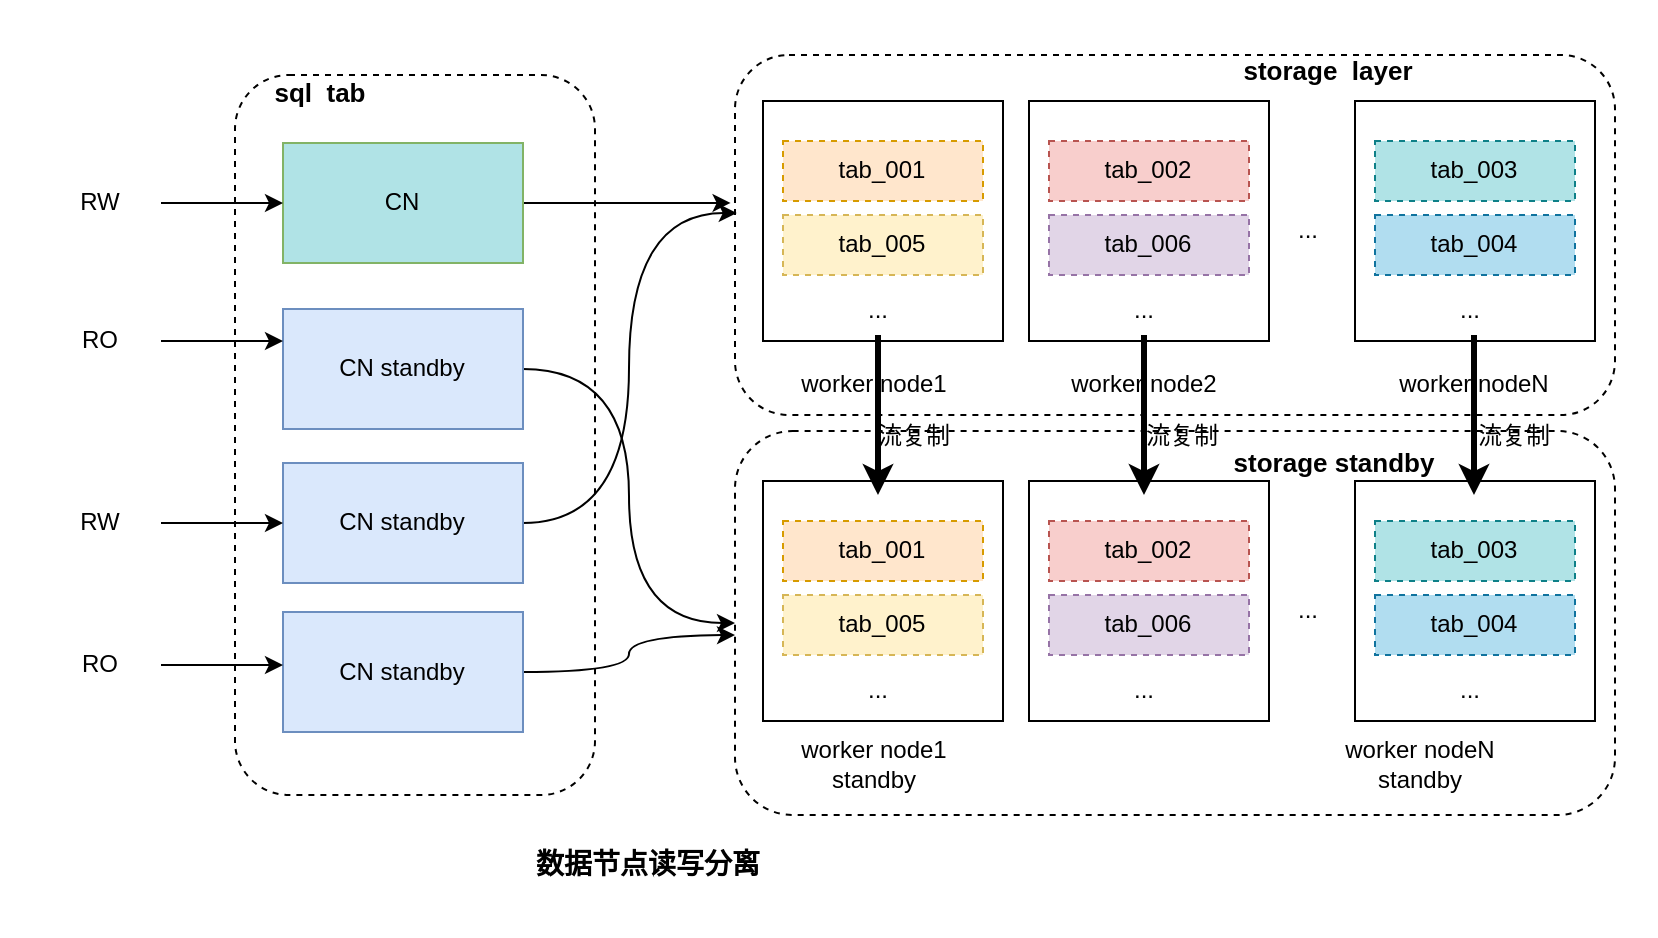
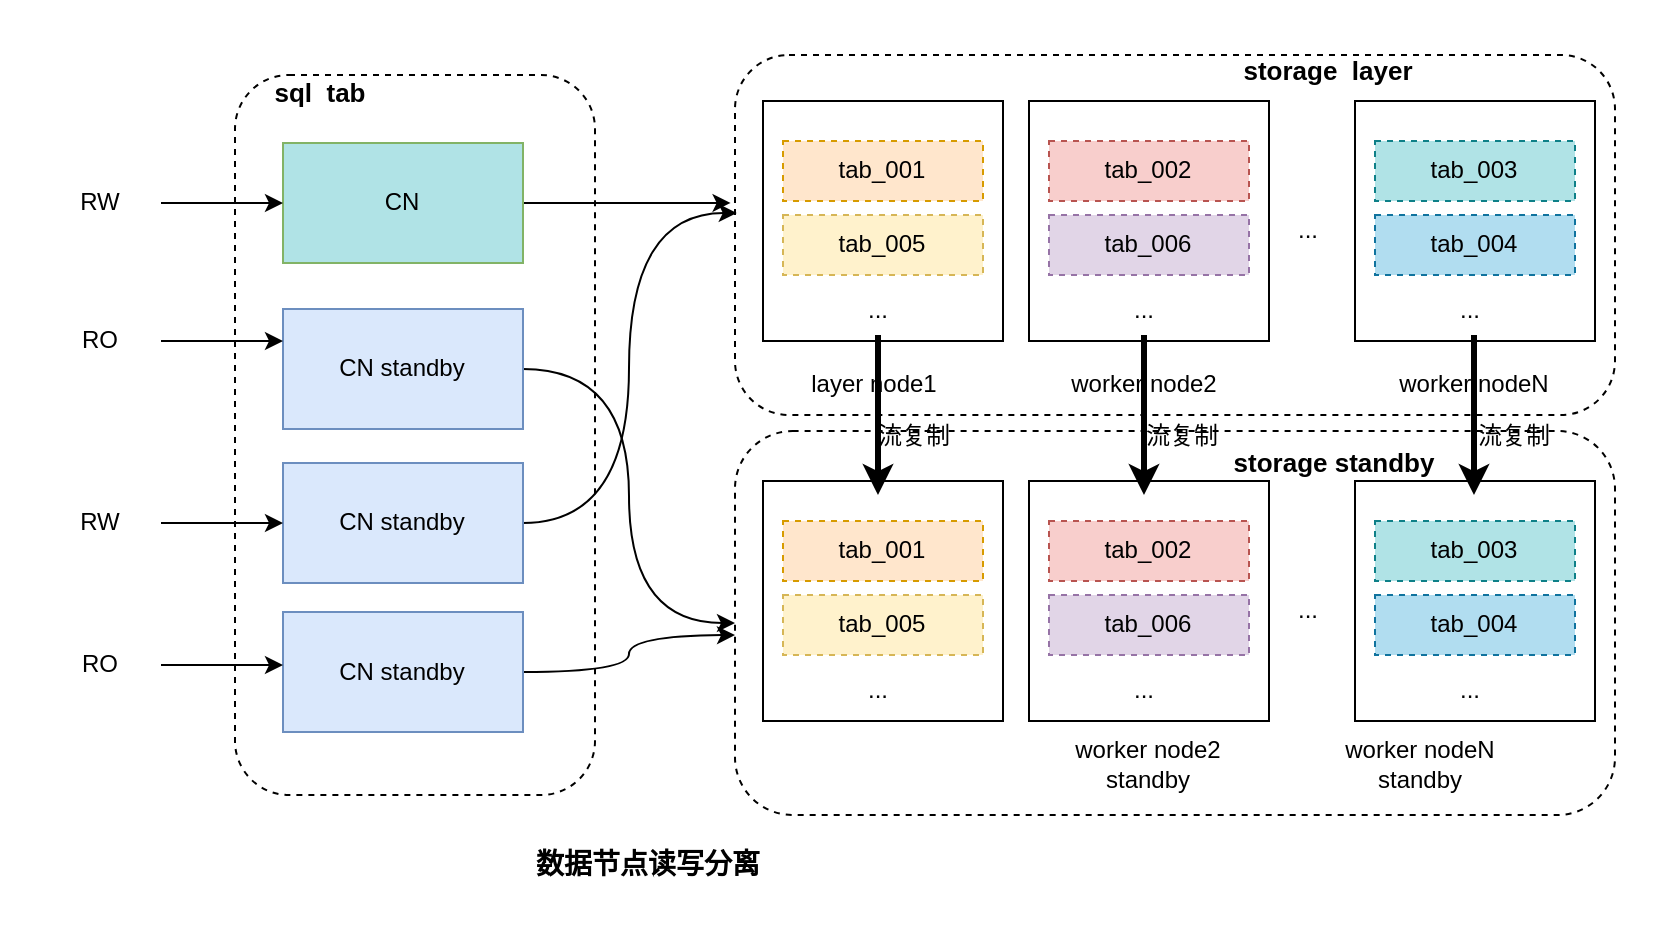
node "worker node1": label "worker node1" -> "layer node1"
node "worker node1 standby": removed
node "worker node2 standby": added
